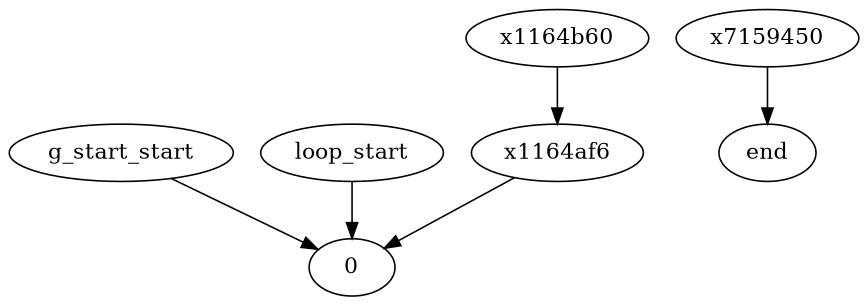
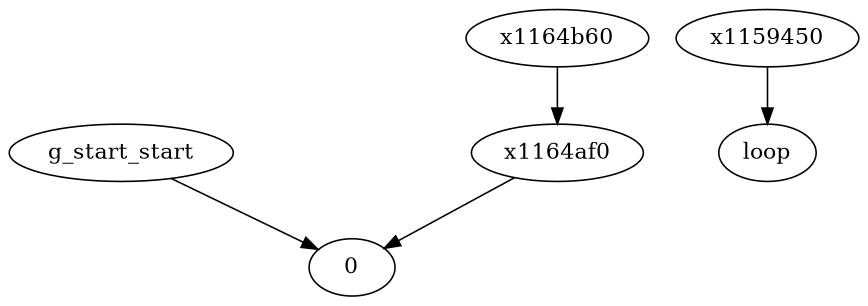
node "x7159450": label "x7159450" -> "x1159450"
node "loop_start": removed
node "x1164af6": label "x1164af6" -> "x1164af0"
node "end": label "end" -> "loop"
